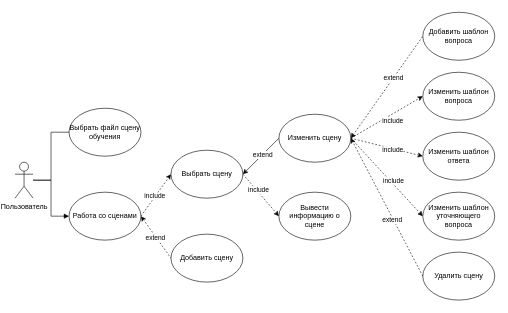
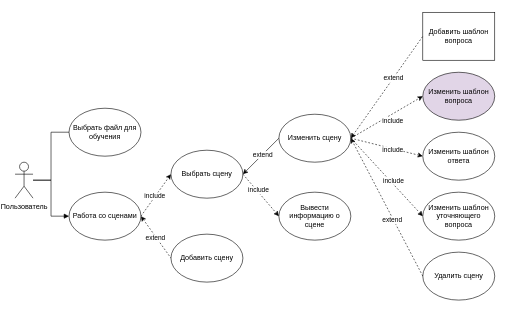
node "Добавить шаблон вопроса": shape ellipse -> rectangle
node "Изменить шаблон вопроса": fillcolor #ffffff -> #e1d5e7
node "Выбрать файл сцену обучения": label "Выбрать файл сцену обучения" -> "Выбрать файл для обучения"
